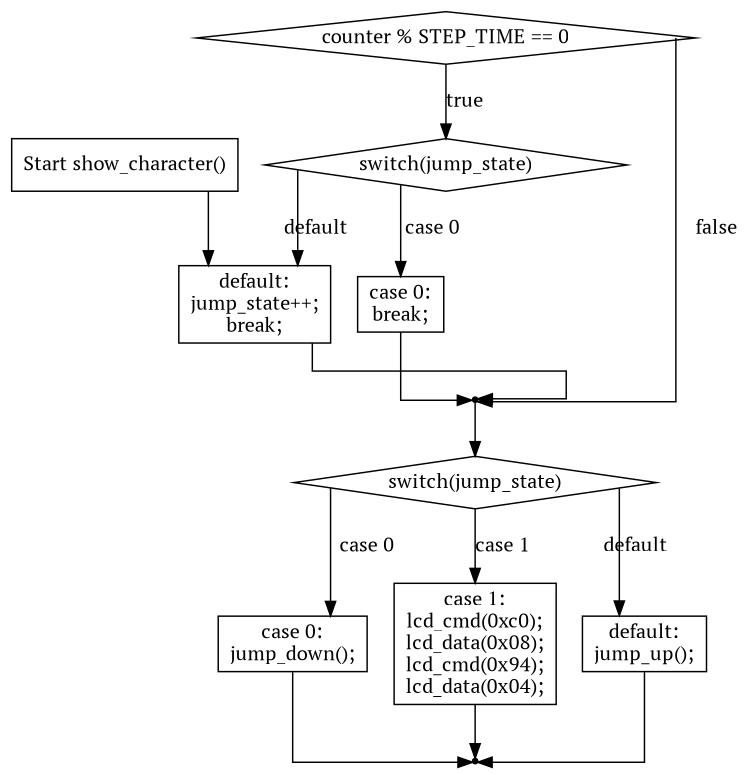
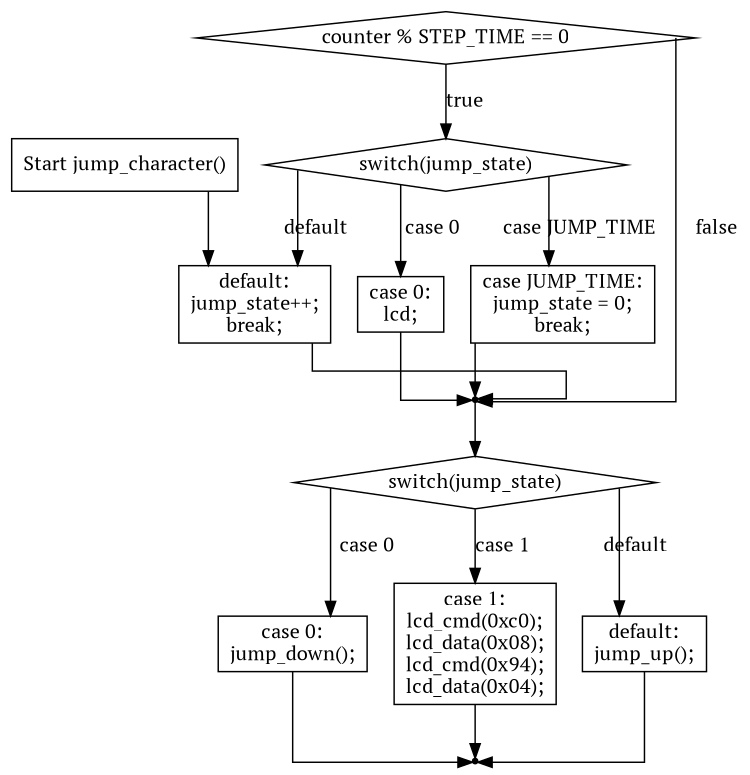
node "Start show_character()": label "Start show_character()" -> "Start jump_character()"
node "case 0: break;": label "case 0: break;" -> "case 0: lcd;"
node "case JUMP_TIME: jump_state = 0; break;": added
